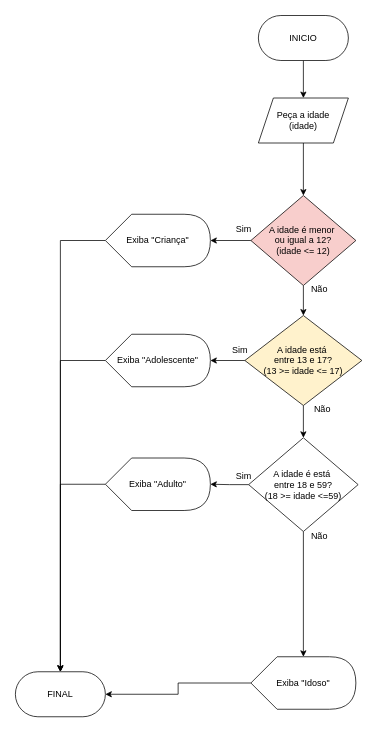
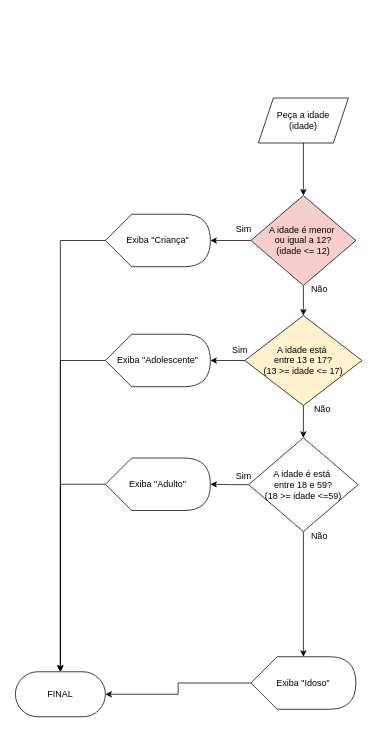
node "INICIO": removed
edge "INICIO" -> "Peça a idade (idade)": removed
